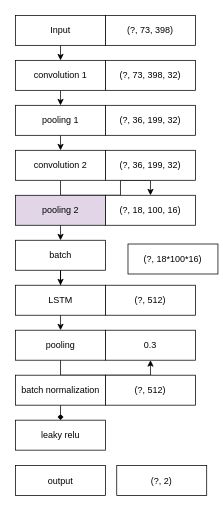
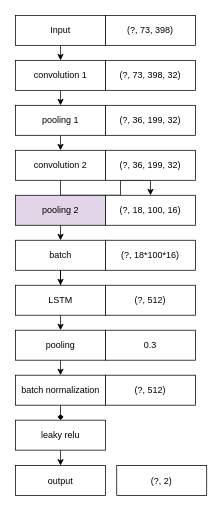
node "(?, 18*100*16)": moved (173, 259) -> (150, 255)
edge "pooling" -> "0.3": now "pooling" -> "batch normalization"
edge "leaky relu" -> "output": added
